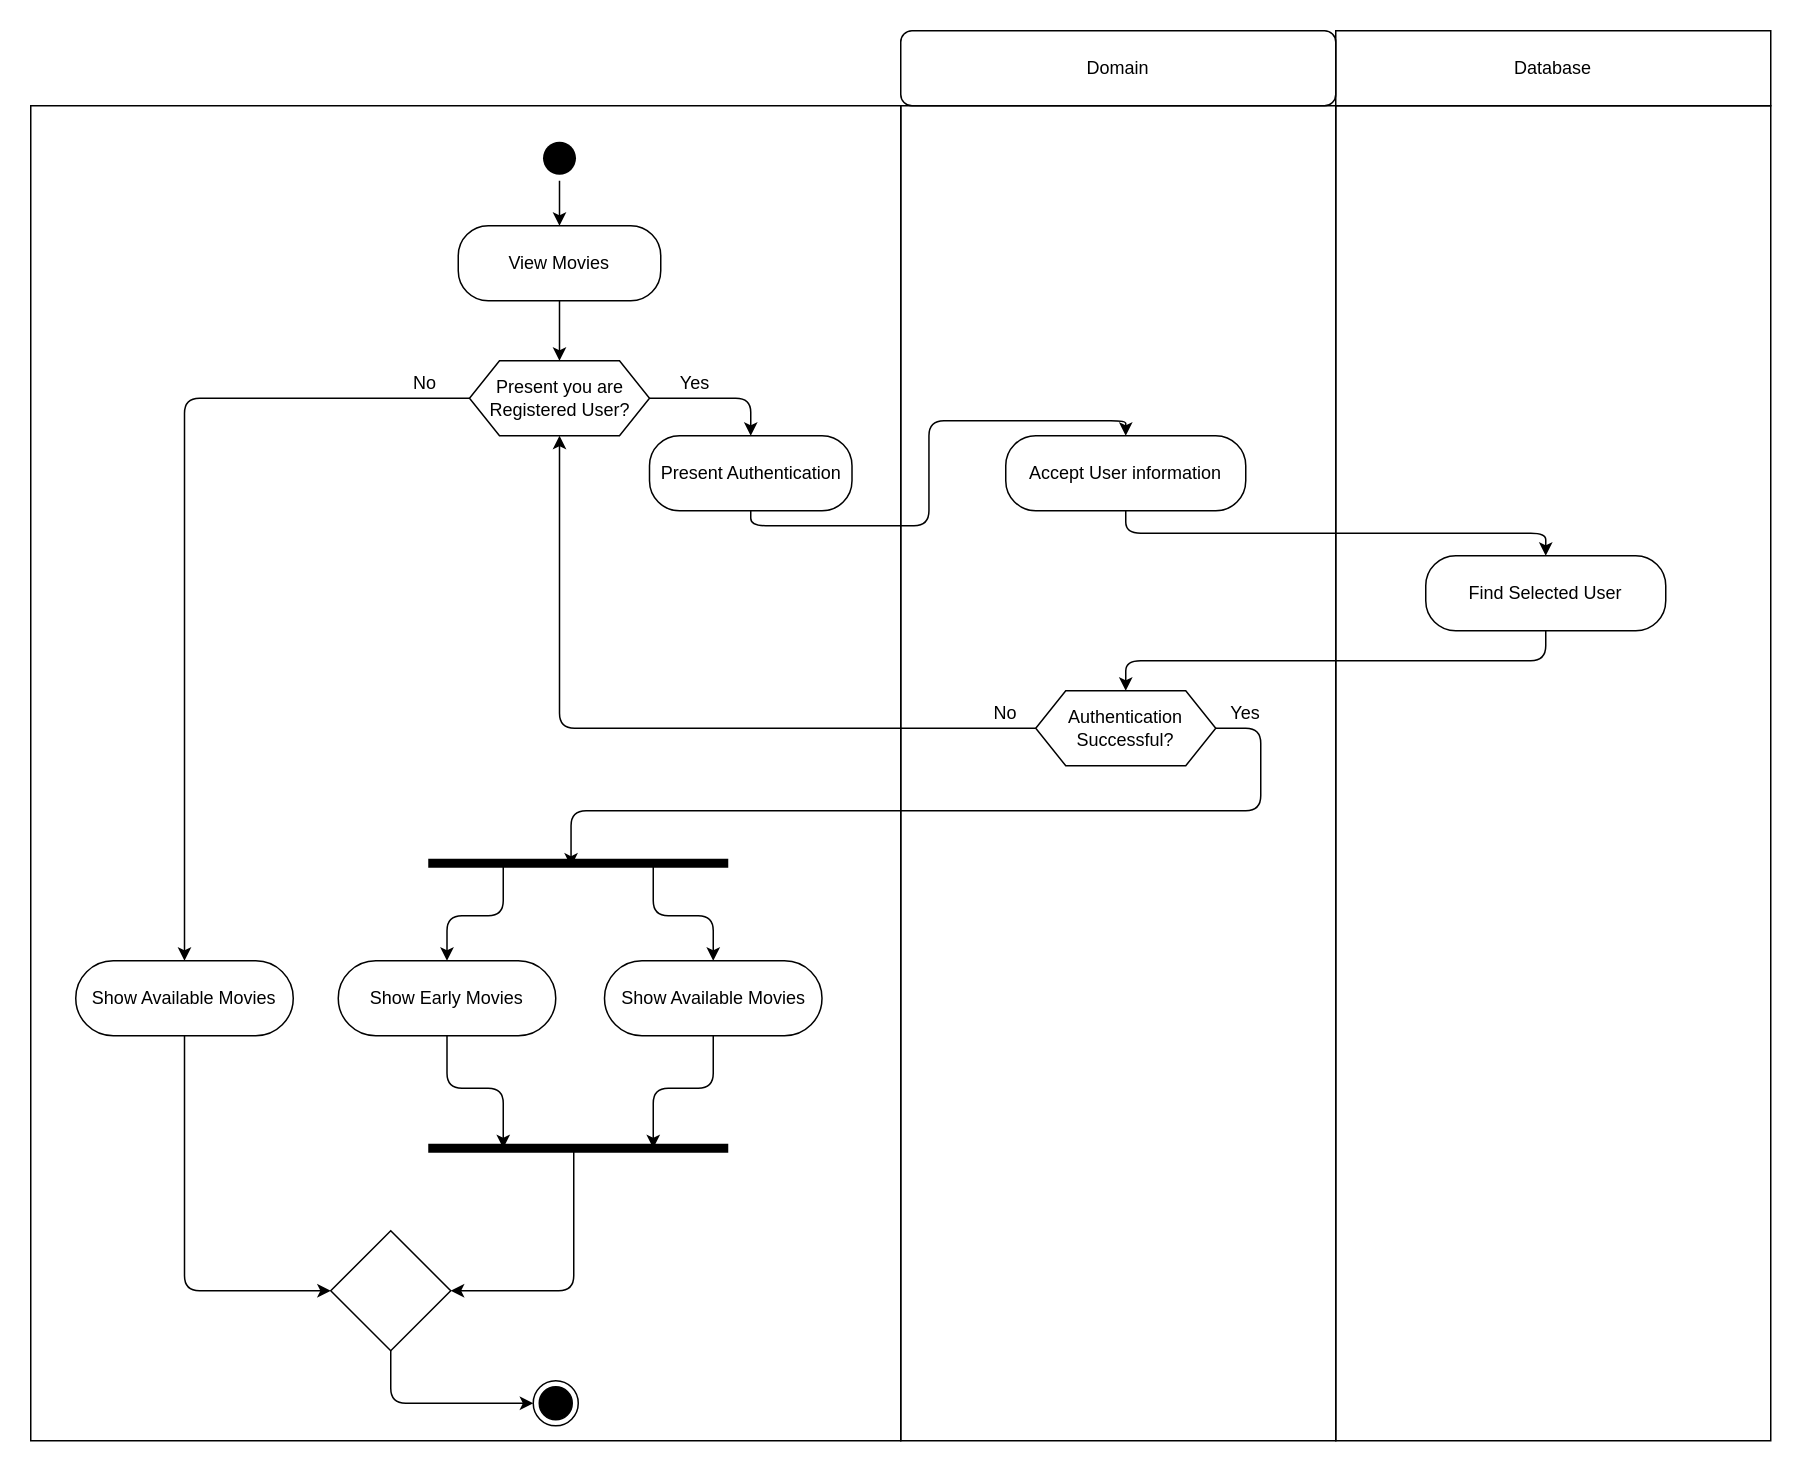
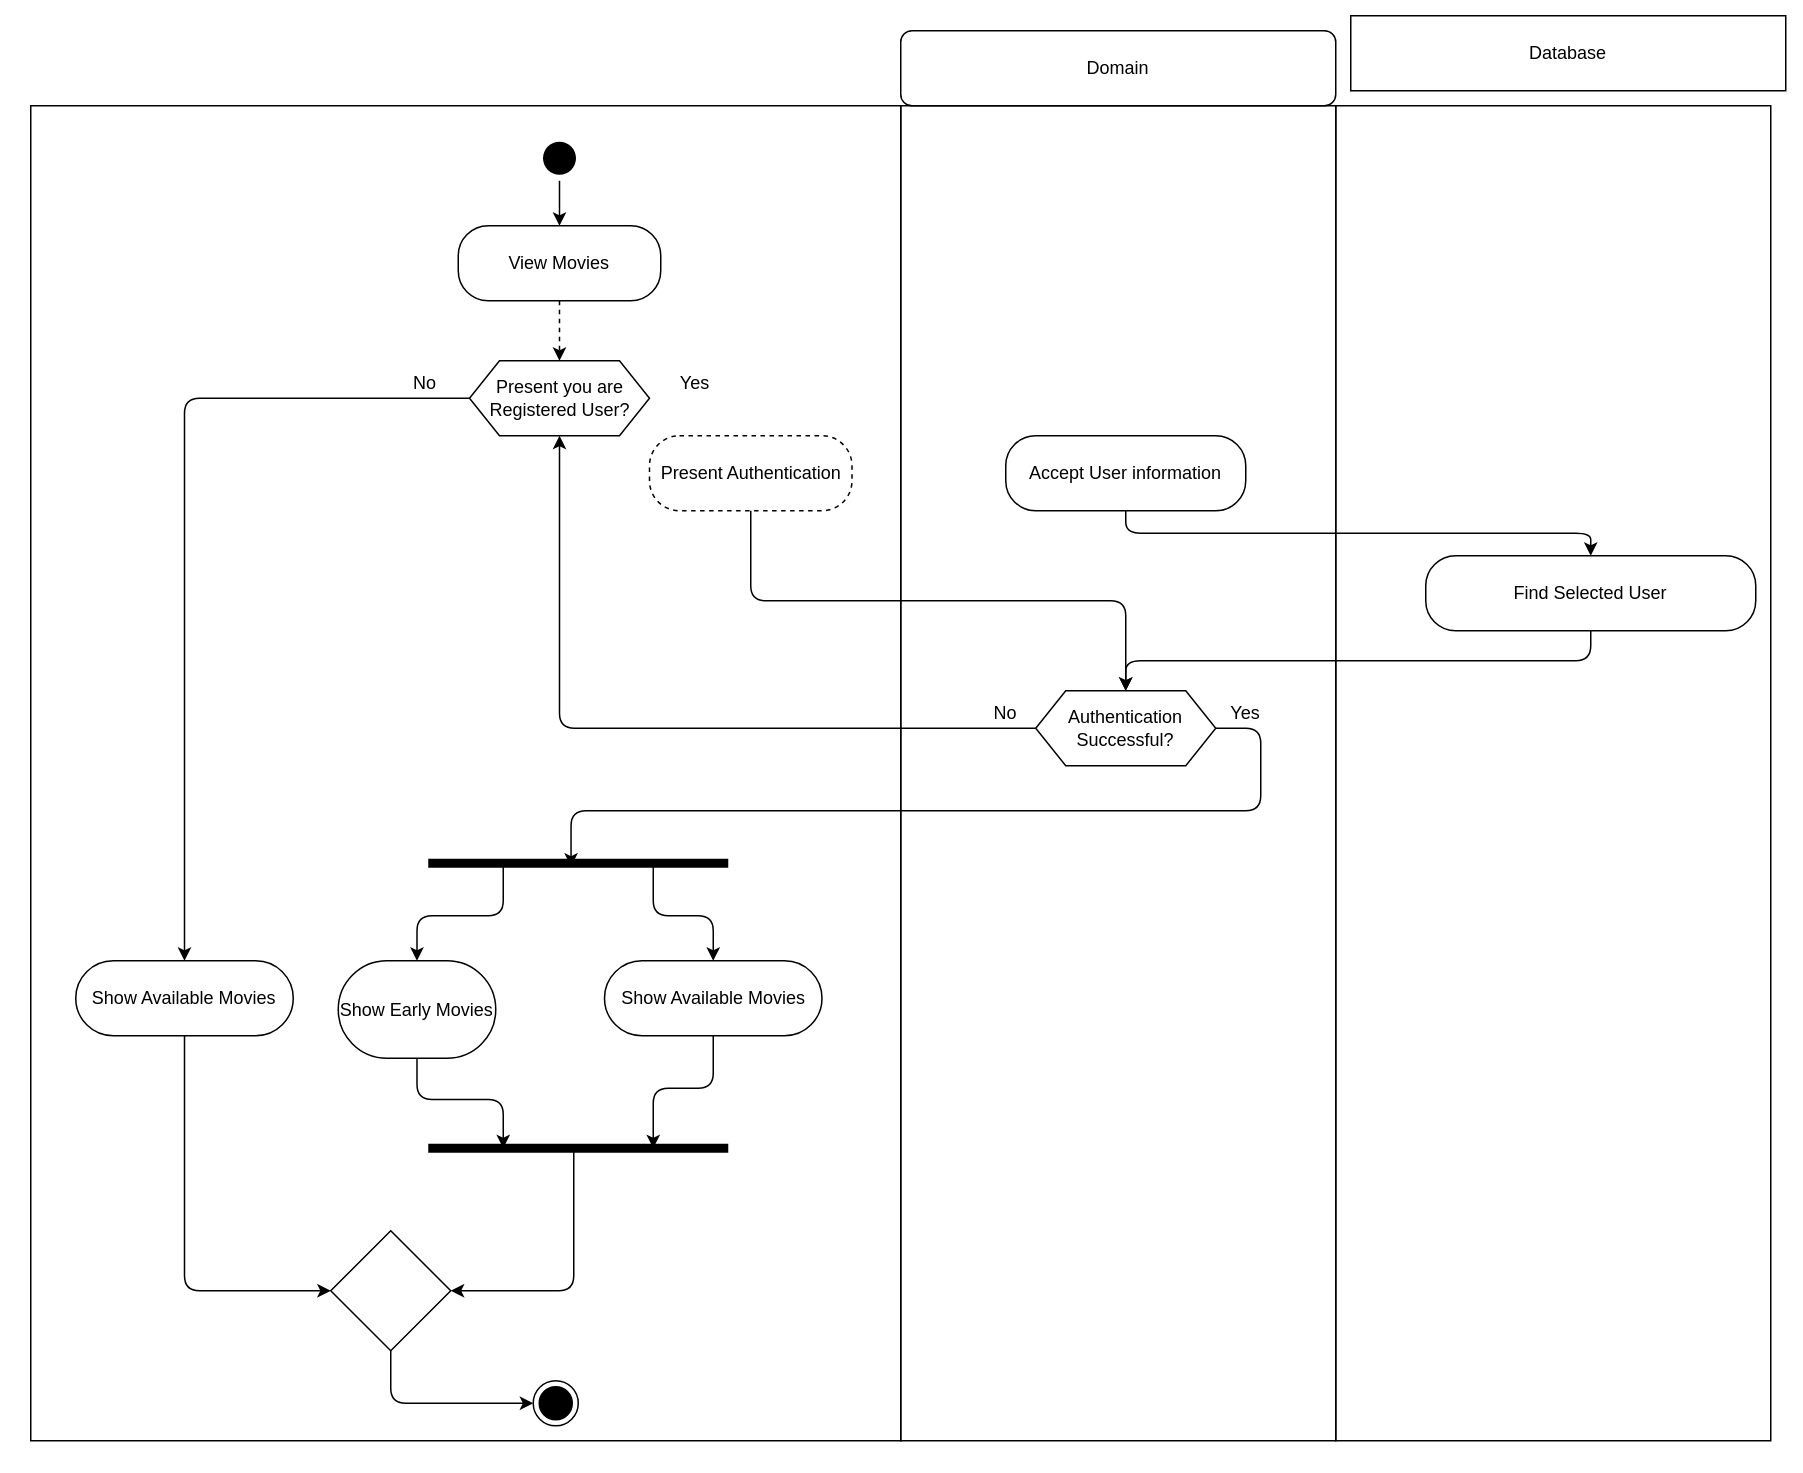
node "Database": moved (1553, 68) -> (1568, 53)
edge "View Movies" -> "Present you are Registered User?": style solid -> dashed
edge "Present you are Registered User?" -> "Present Authentication": removed
edge "Present Authentication" -> "Accept User information": now "Present Authentication" -> "Authentication Successful?"
node "Present Authentication": style solid -> dashed
node "Find Selected User": size 240x75 -> 330x75
node "Show Early Movies": size 218x75 -> 158x98
